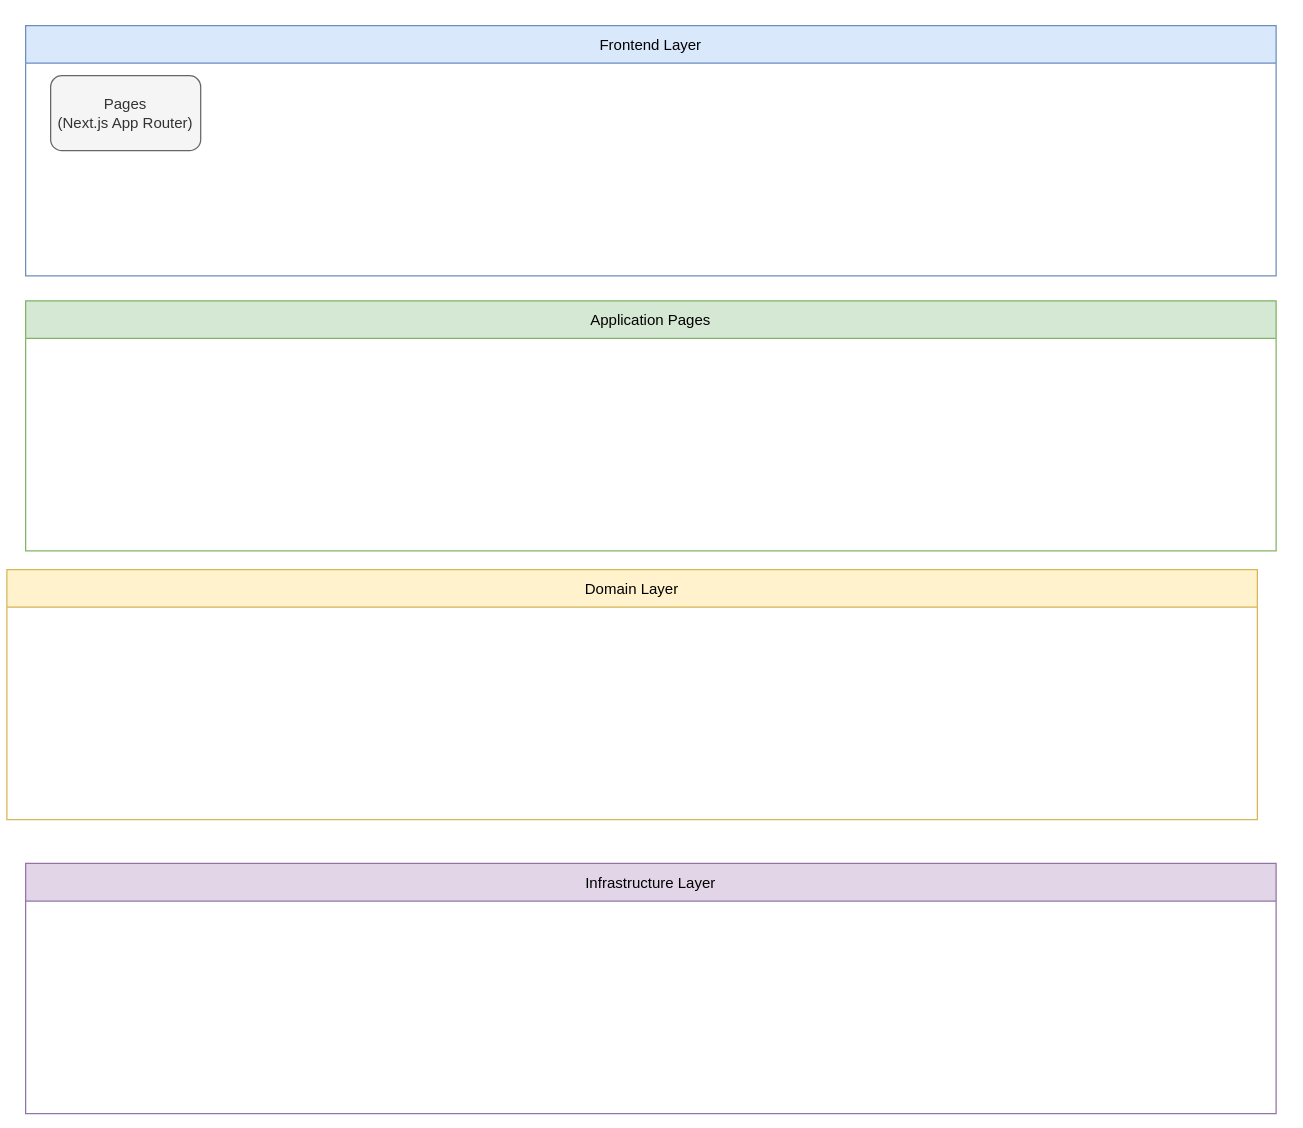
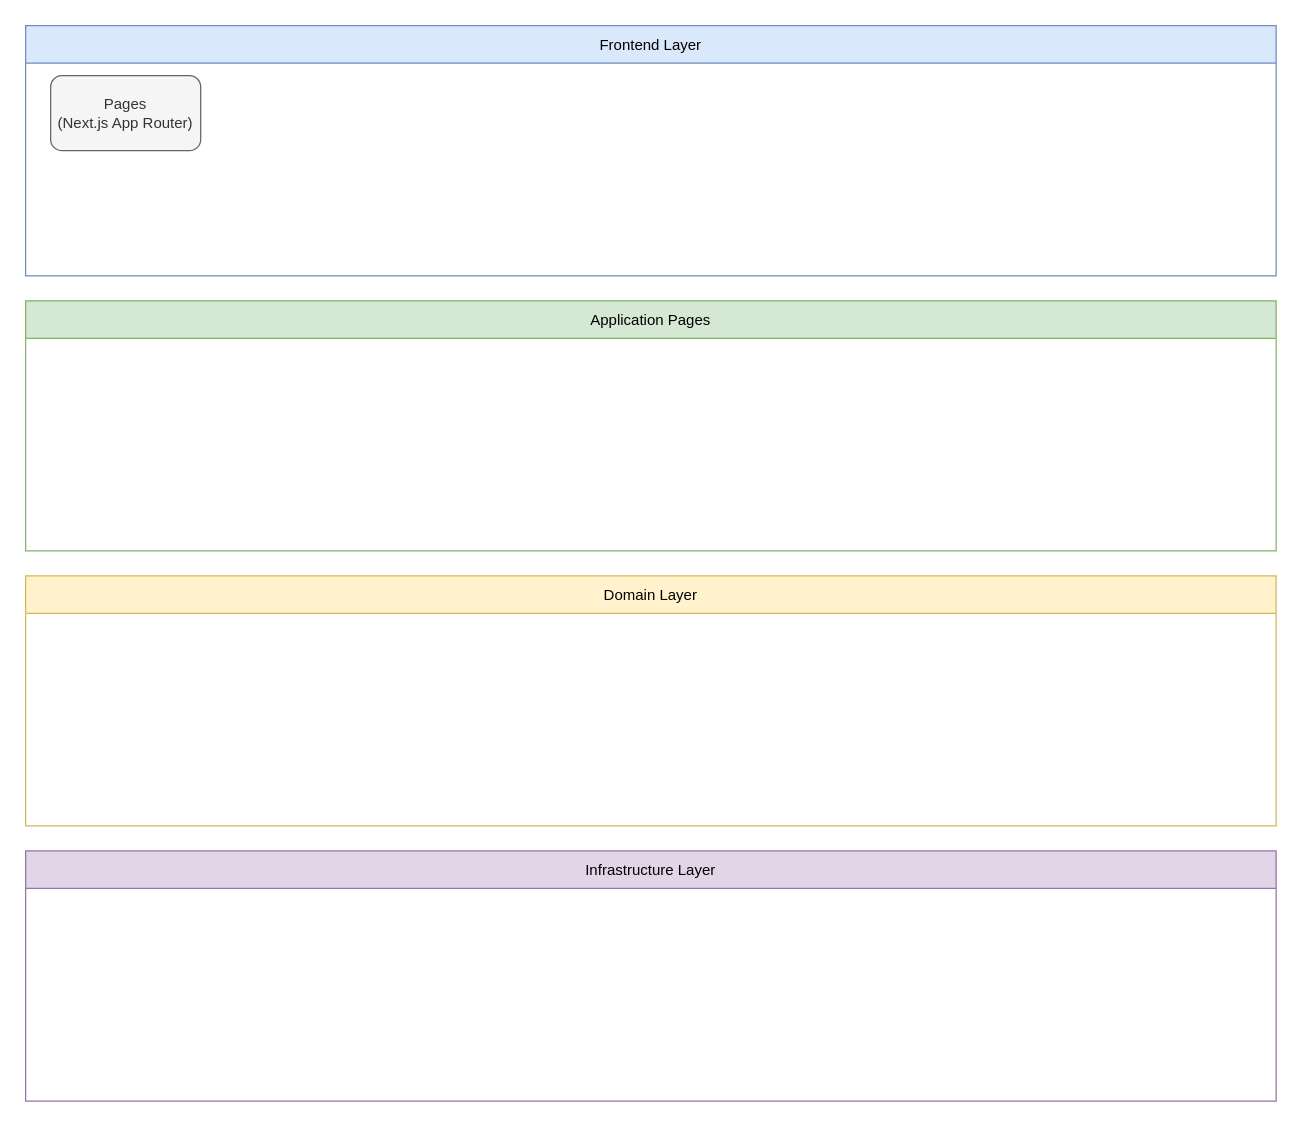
node "Domain Layer": moved (632, 694) -> (651, 701)
node "Infrastructure Layer": moved (651, 988) -> (651, 976)
